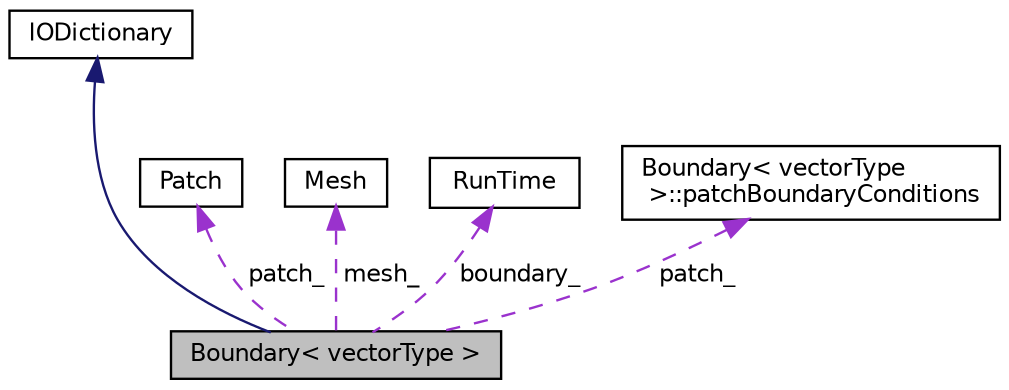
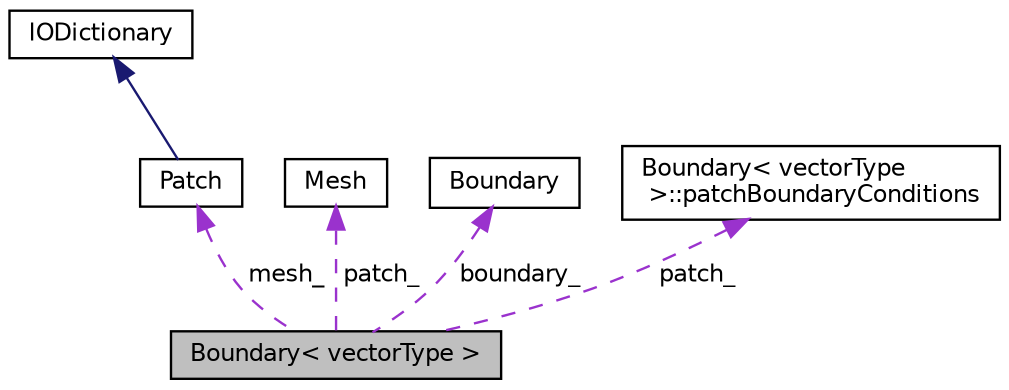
node "RunTime": label "RunTime" -> "Boundary"
edge "Boundary< vectorType >" -> "IODictionary": now "Patch" -> "IODictionary"
edge "Boundary< vectorType >" -> "Patch": label " patch_" -> " mesh_"
edge "Boundary< vectorType >" -> "Mesh": label " mesh_" -> " patch_"
